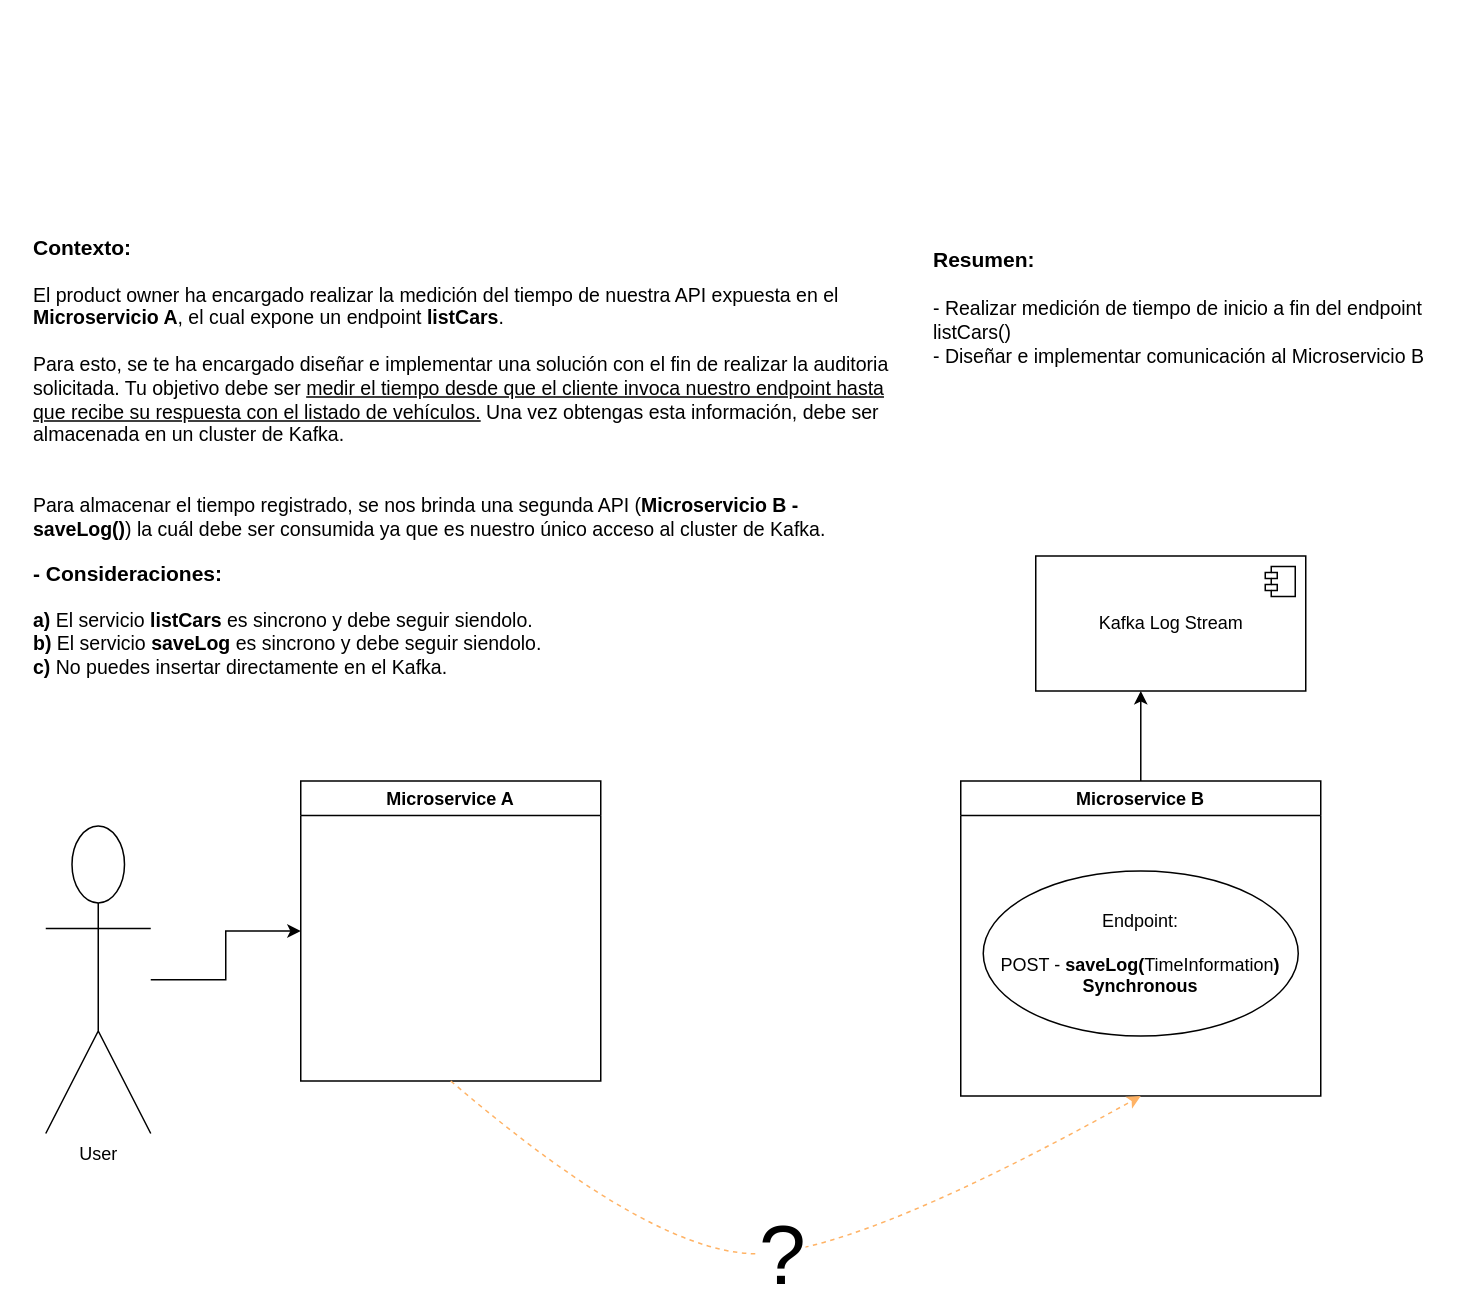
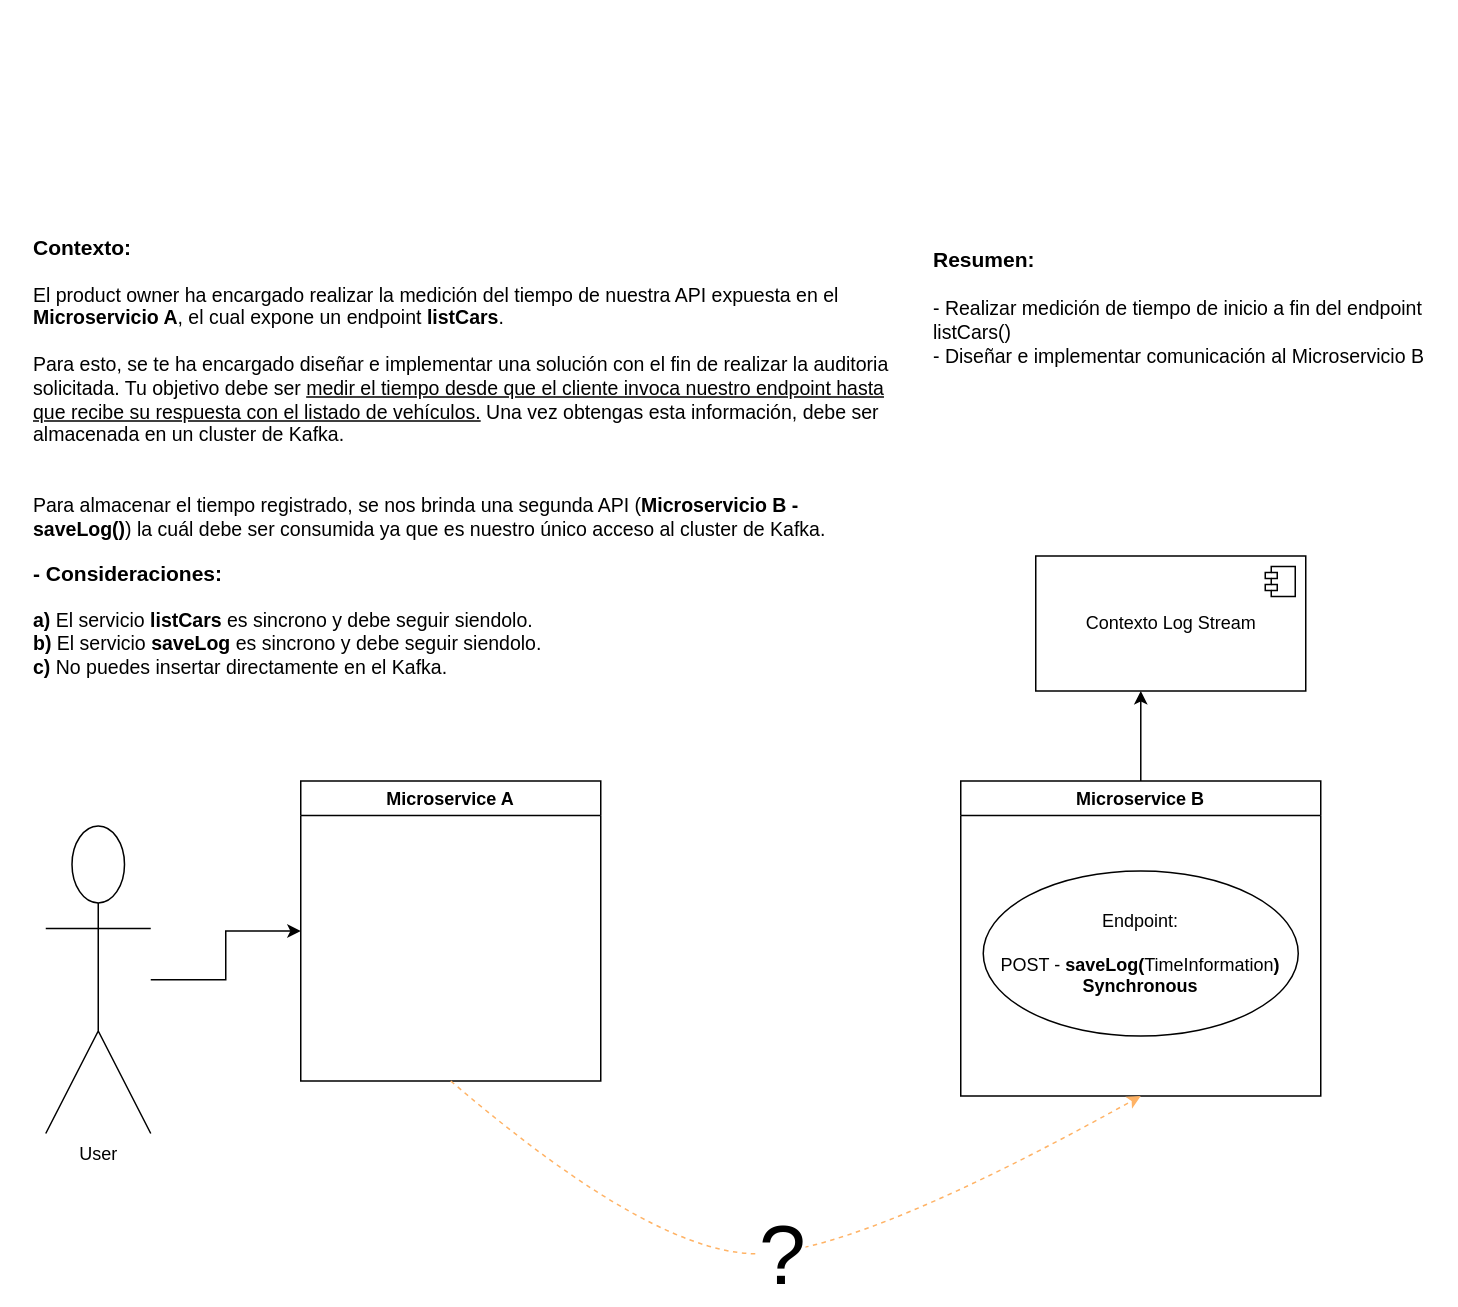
node "Kafka Log Stream": label "Kafka Log Stream" -> "Contexto Log Stream"
